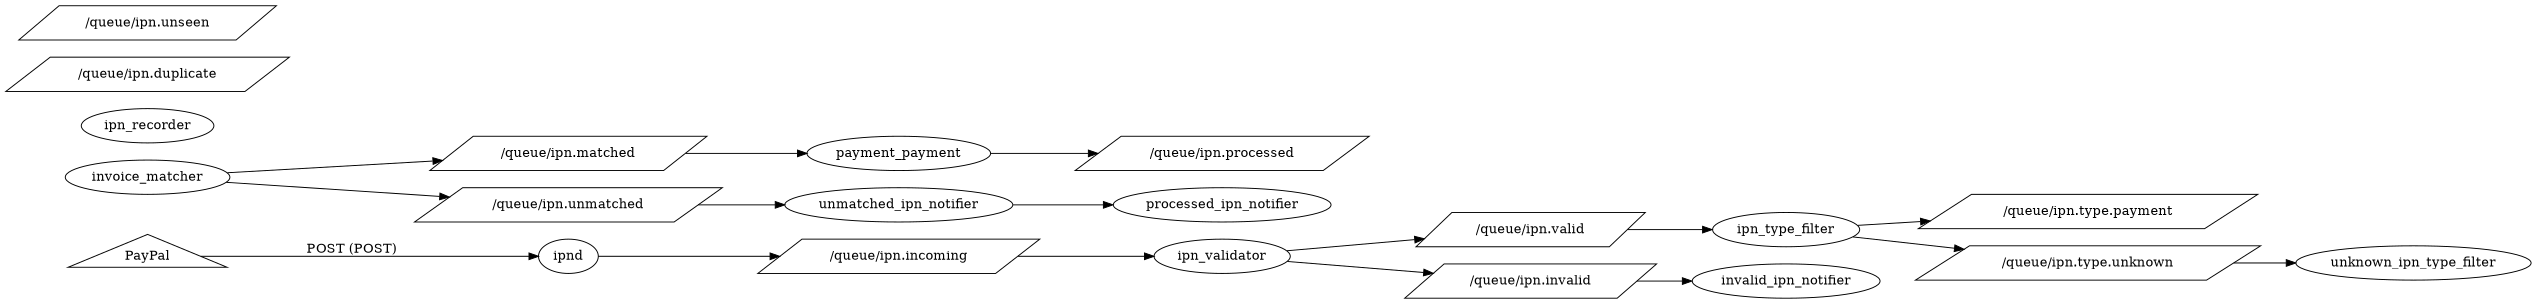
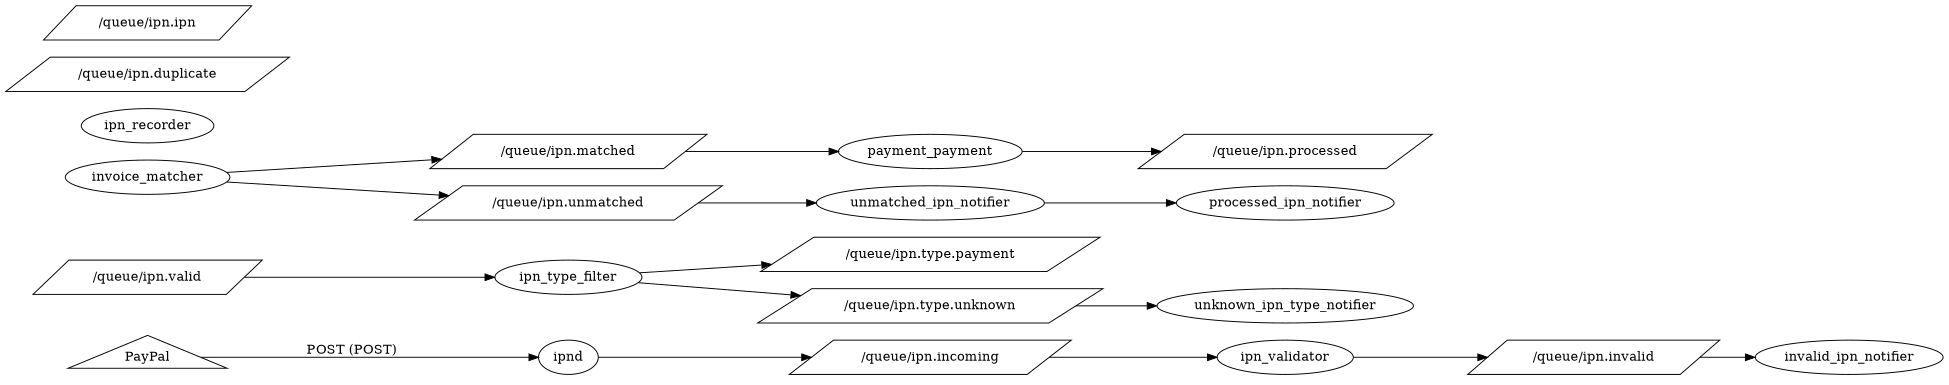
node "/queue/ipn.unseen": label "/queue/ipn.unseen" -> "/queue/ipn.ipn"
edge "ipn_validator" -> "/queue/ipn.valid": removed
node "unknown_ipn_type_filter": label "unknown_ipn_type_filter" -> "unknown_ipn_type_notifier"
